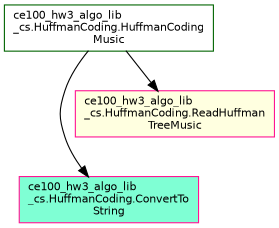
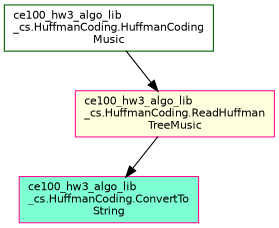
edge "ce100_hw3_algo_lib _cs.HuffmanCoding.HuffmanCoding Music" -> "ce100_hw3_algo_lib _cs.HuffmanCoding.ConvertTo String": now "ce100_hw3_algo_lib _cs.HuffmanCoding.ReadHuffman TreeMusic" -> "ce100_hw3_algo_lib _cs.HuffmanCoding.ConvertTo String"
